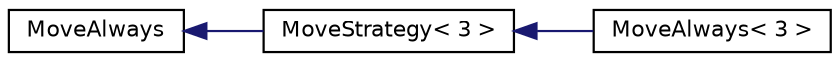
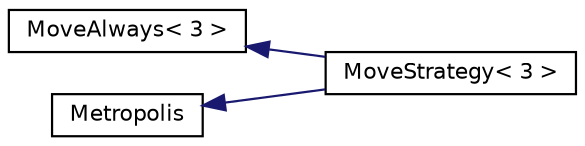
node "MoveAlways": label "MoveAlways" -> "Metropolis"
edge "MoveAlways< 3 >" -> "MoveStrategy< 3 >": reversed
